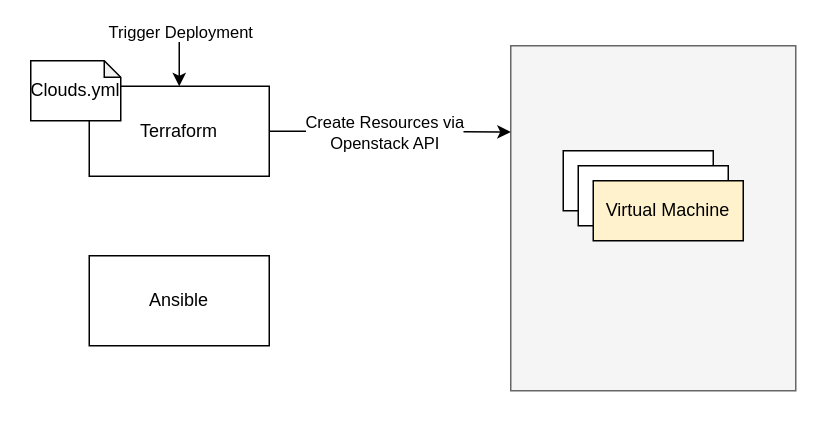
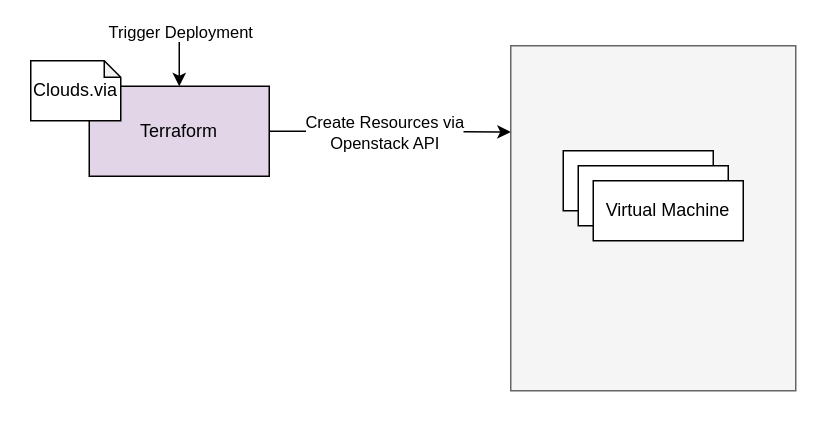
node "Clouds.yml": label "Clouds.yml" -> "Clouds.via"
node "Terraform": fillcolor #ffffff -> #e1d5e7
node "Virtual Machine": fillcolor #fff2cc -> #ffffff
node "Ansible": removed
